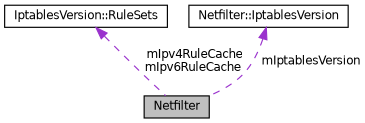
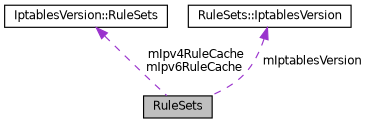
node "Netfilter::IptablesVersion": label "Netfilter::IptablesVersion" -> "RuleSets::IptablesVersion"
node "Netfilter": label "Netfilter" -> "RuleSets"
